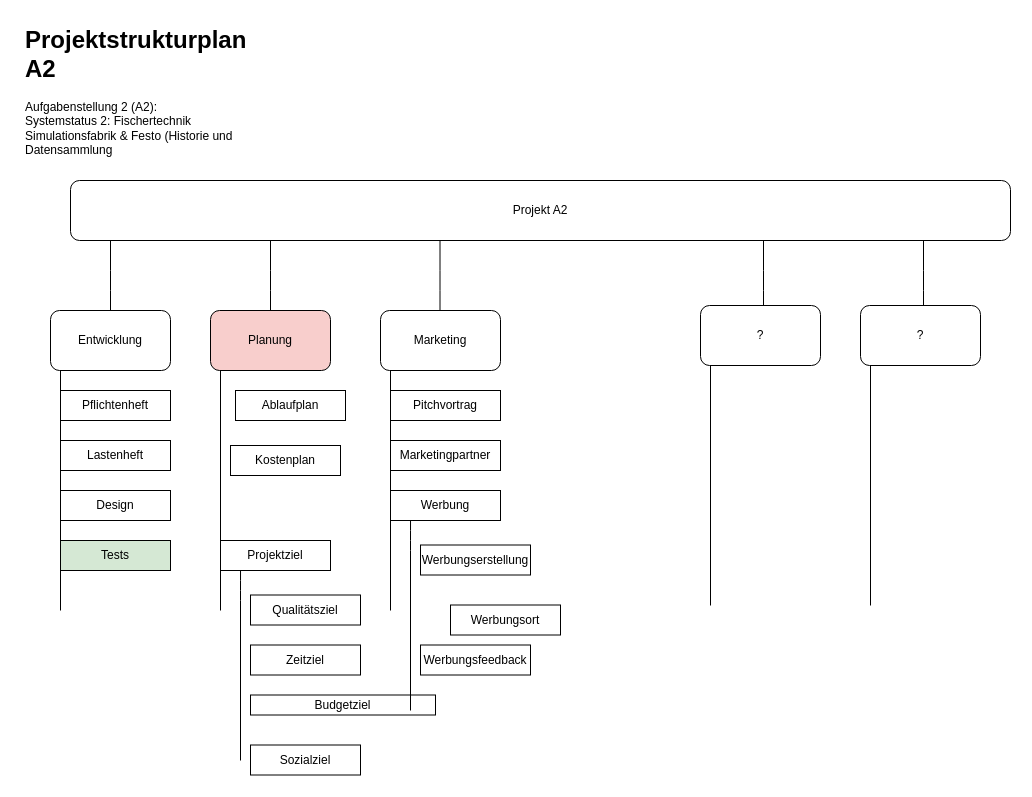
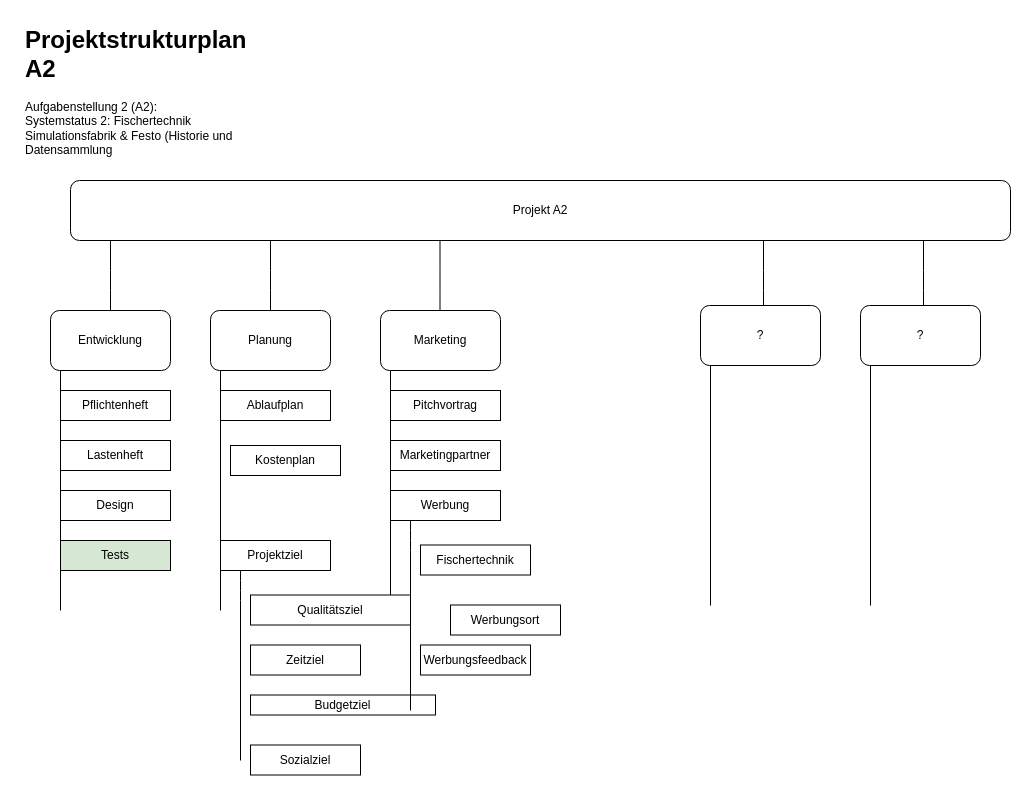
node "Planung": fillcolor #f8cecc -> #ffffff
node "Ablaufplan": moved (291, 406) -> (276, 406)
node "Werbungserstellung": label "Werbungserstellung" -> "Fischertechnik"
node "Qualitätsziel": size 110x30 -> 160x30
